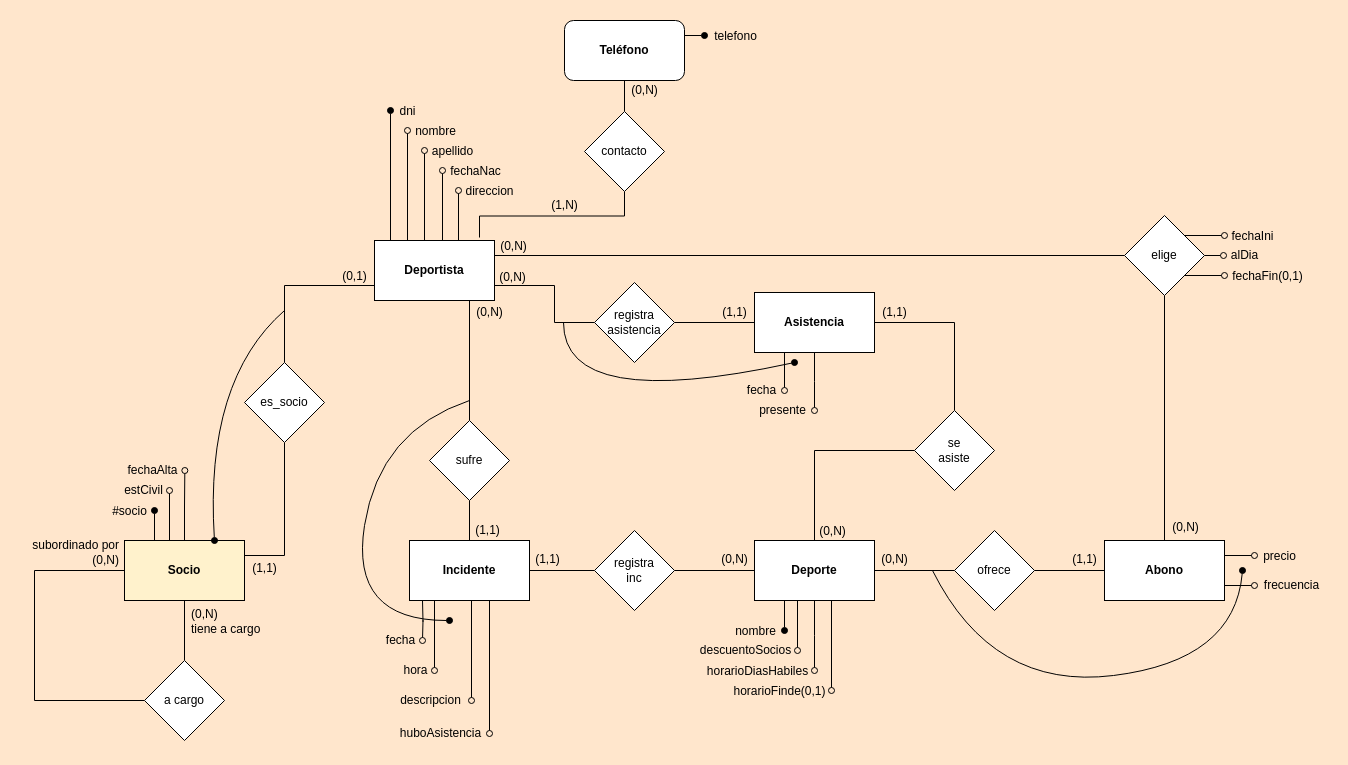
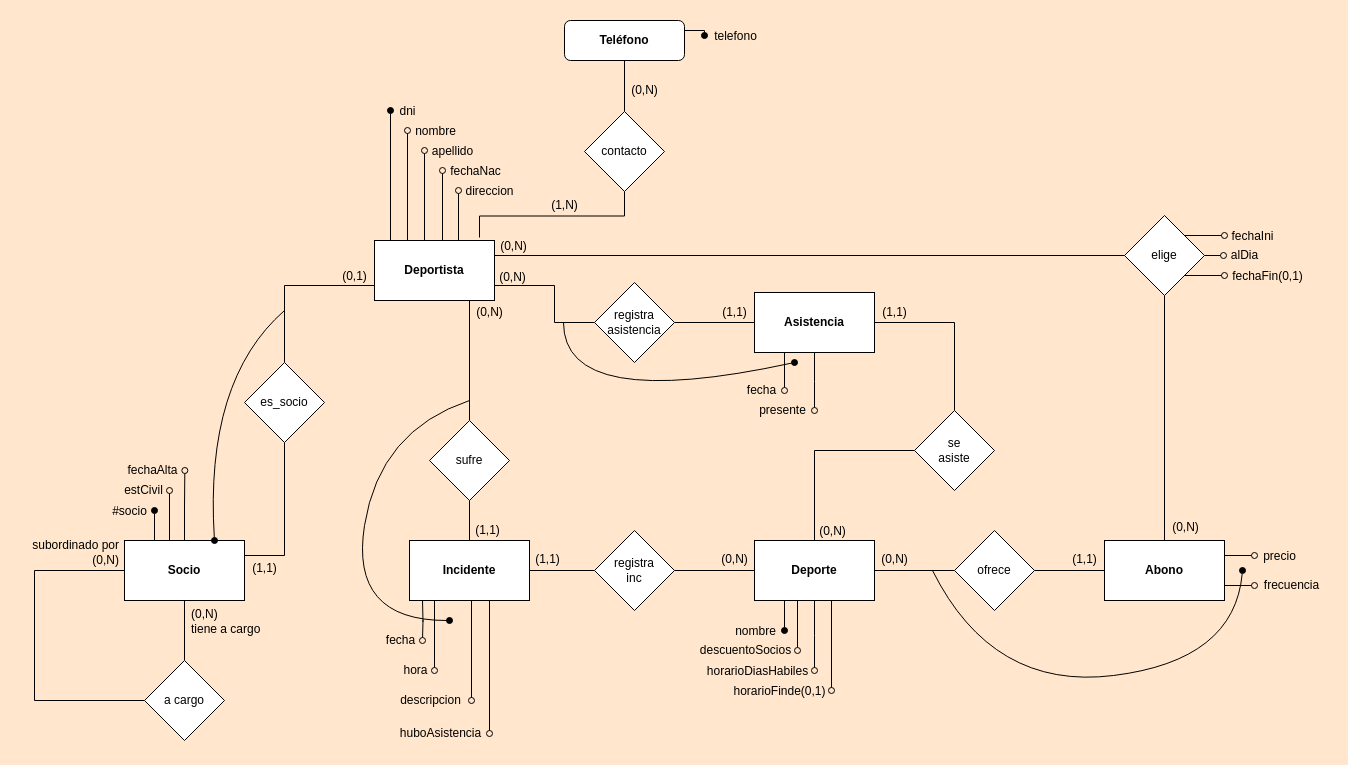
node "Teléfono": size 120x60 -> 120x40
node "Socio": fillcolor #fff2cc -> #ffffff
